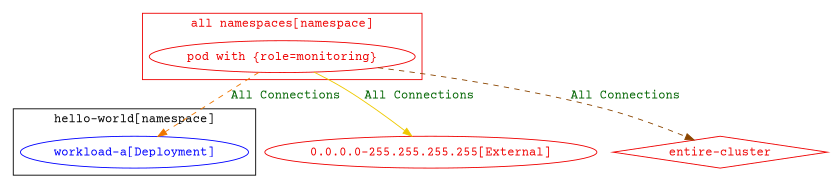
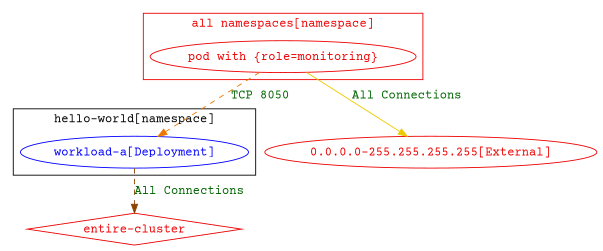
edge "pod with {role=monitoring}" -> "entire-cluster": now "workload-a[Deployment]" -> "entire-cluster"
edge "pod with {role=monitoring}" -> "workload-a[Deployment]": label "All Connections" -> "TCP 8050"
